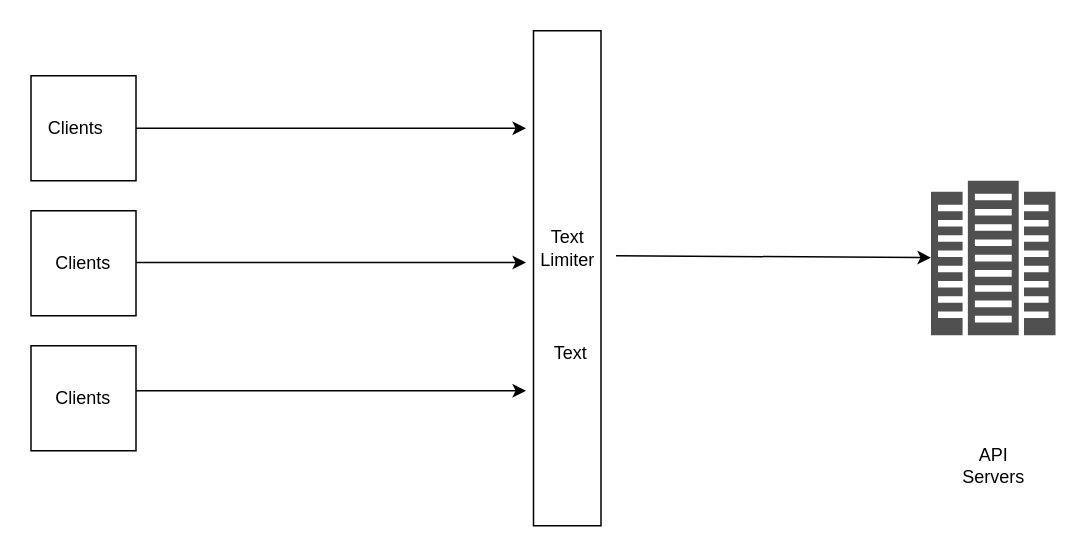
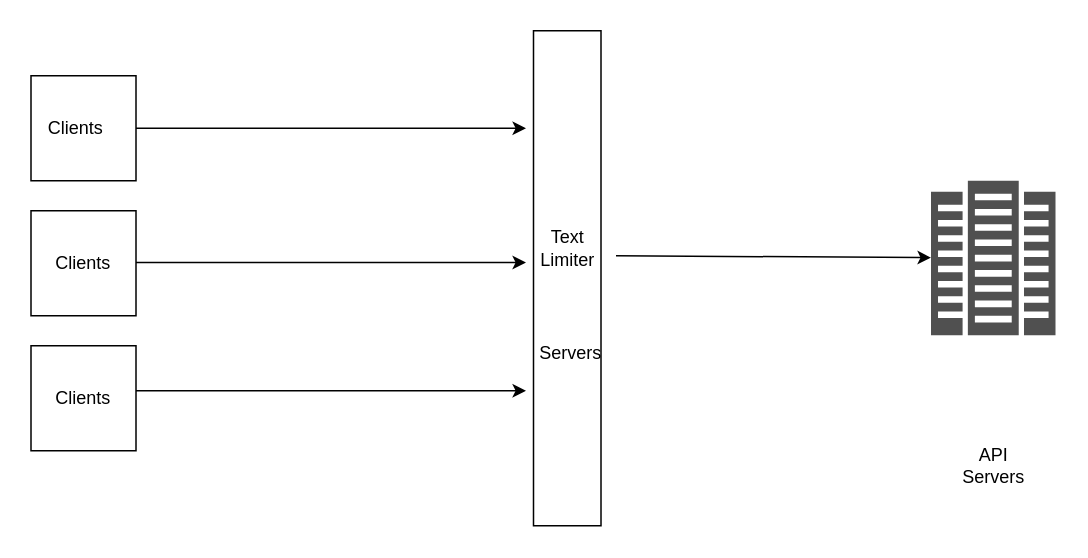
node "Text": label "Text" -> "Servers"
